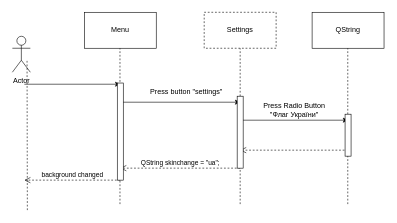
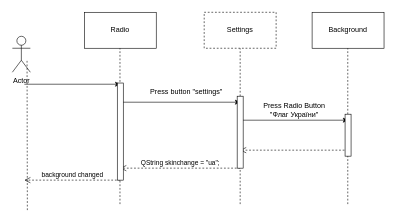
node "Menu": label "Menu" -> "Radio"
node "QString": label "QString" -> "Background"
